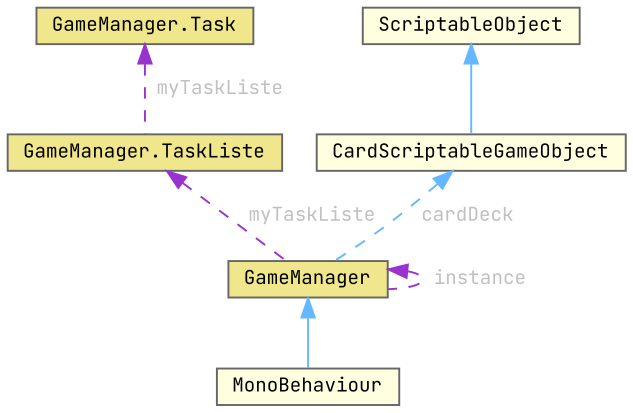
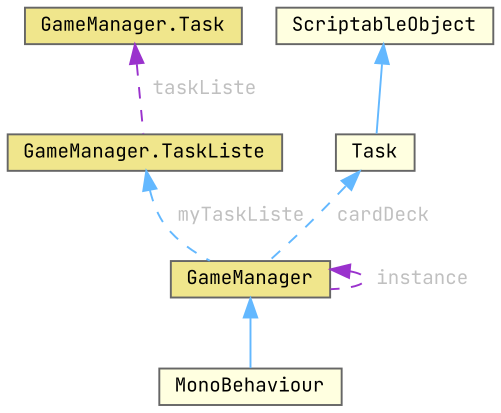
edge "GameManager.TaskListe" -> "GameManager.Task": label " myTaskListe" -> " taskListe"
node "CardScriptableGameObject": label "CardScriptableGameObject" -> "Task"
edge "GameManager" -> "GameManager.TaskListe": color darkorchid3 -> steelblue1
